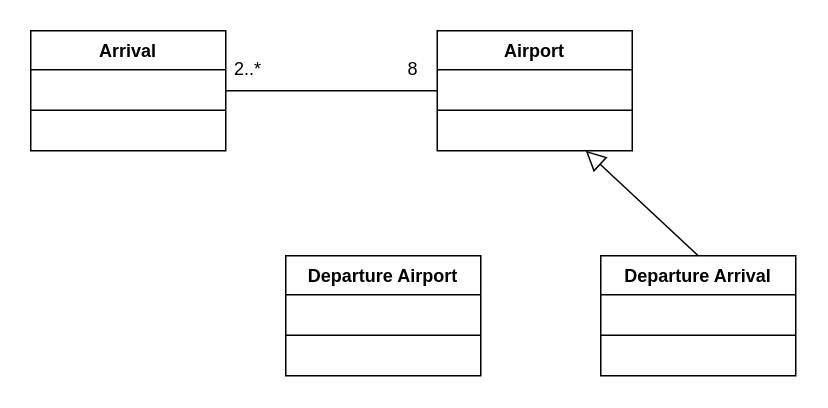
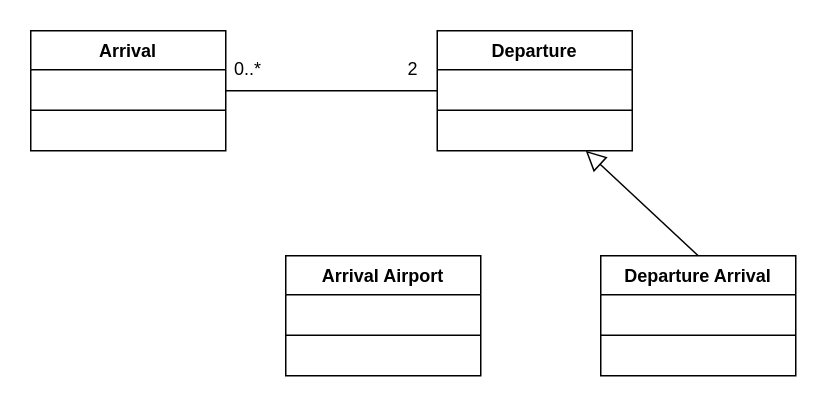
node "Airport": label "Airport" -> "Departure"
node "2..*": label "2..*" -> "0..*"
node "8": label "8" -> "2"
node "Departure Airport": label "Departure Airport" -> "Arrival Airport"
